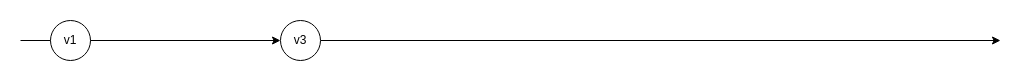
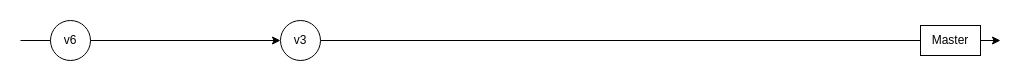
node "v1": label "v1" -> "v6"
node "Master": added
